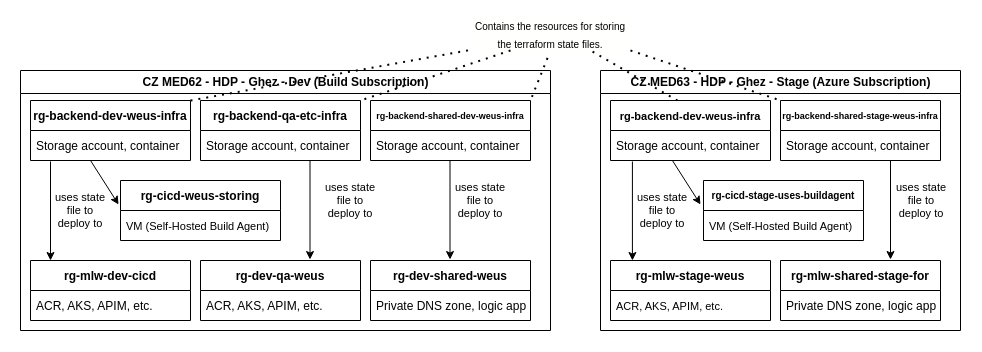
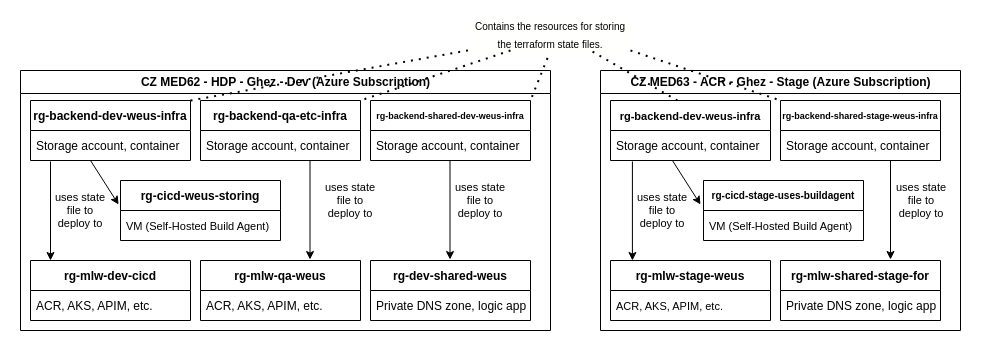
node "CZ MED62 - HDP - Ghez - Dev (Build Subscription)": label "CZ MED62 - HDP - Ghez - Dev (Build Subscription)" -> "CZ MED62 - HDP - Ghez - Dev (Azure Subscription)"
node "CZ MED63 - HDP - Ghez - Stage (Azure Subscription)": label "CZ MED63 - HDP - Ghez - Stage (Azure Subscription)" -> "CZ MED63 - ACR - Ghez - Stage (Azure Subscription)"
node "rg-dev-qa-weus": label "rg-dev-qa-weus" -> "rg-mlw-qa-weus"
